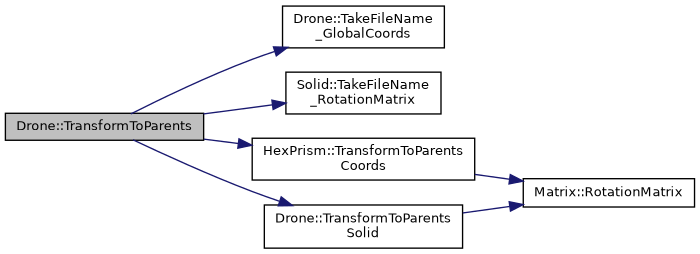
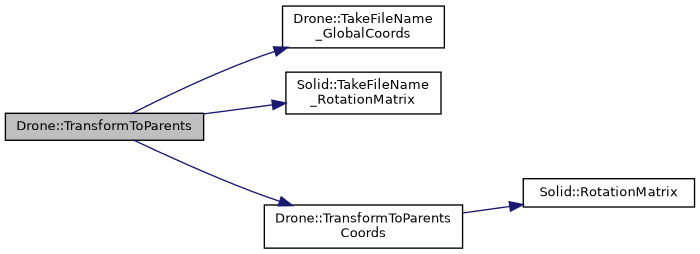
node "HexPrism::TransformToParents Coords": removed
node "Matrix::RotationMatrix": label "Matrix::RotationMatrix" -> "Solid::RotationMatrix"
node "Drone::TransformToParents Solid": label "Drone::TransformToParents Solid" -> "Drone::TransformToParents Coords"
